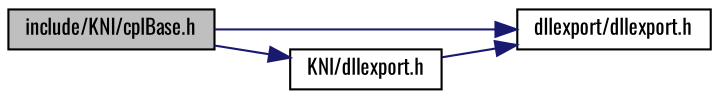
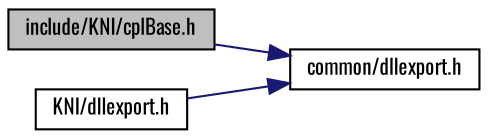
node "dllexport/dllexport.h": label "dllexport/dllexport.h" -> "common/dllexport.h"
edge "include/KNI/cplBase.h" -> "KNI/dllexport.h": removed
